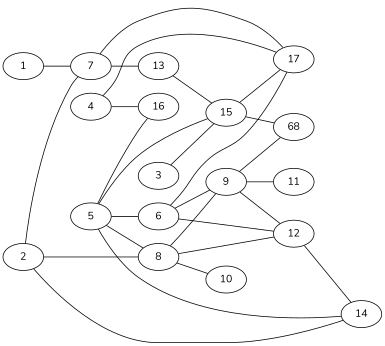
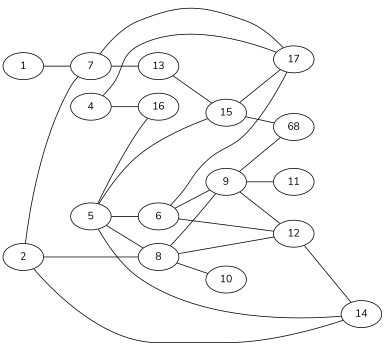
node "3": removed
